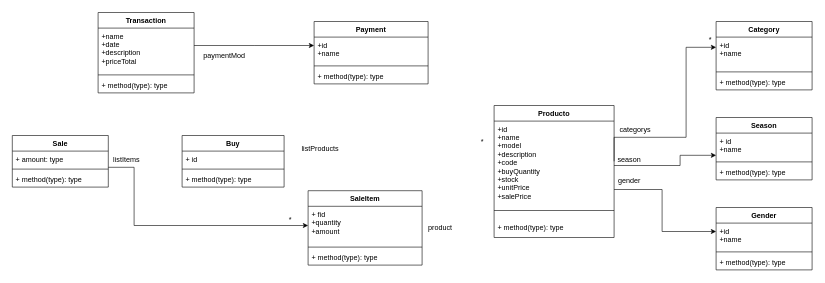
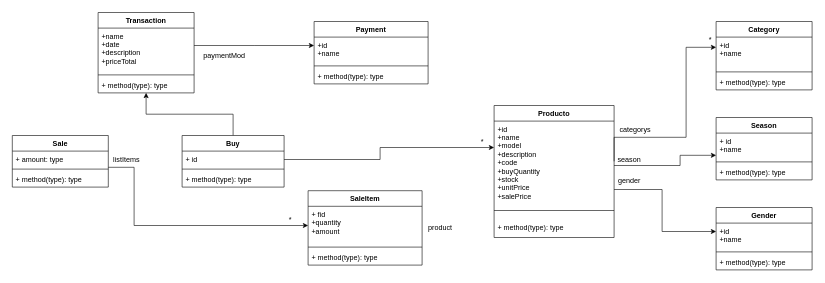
edge "Buy" -> "Transaction": added
edge "Buy" -> "Producto": added
node "listProducts": removed
